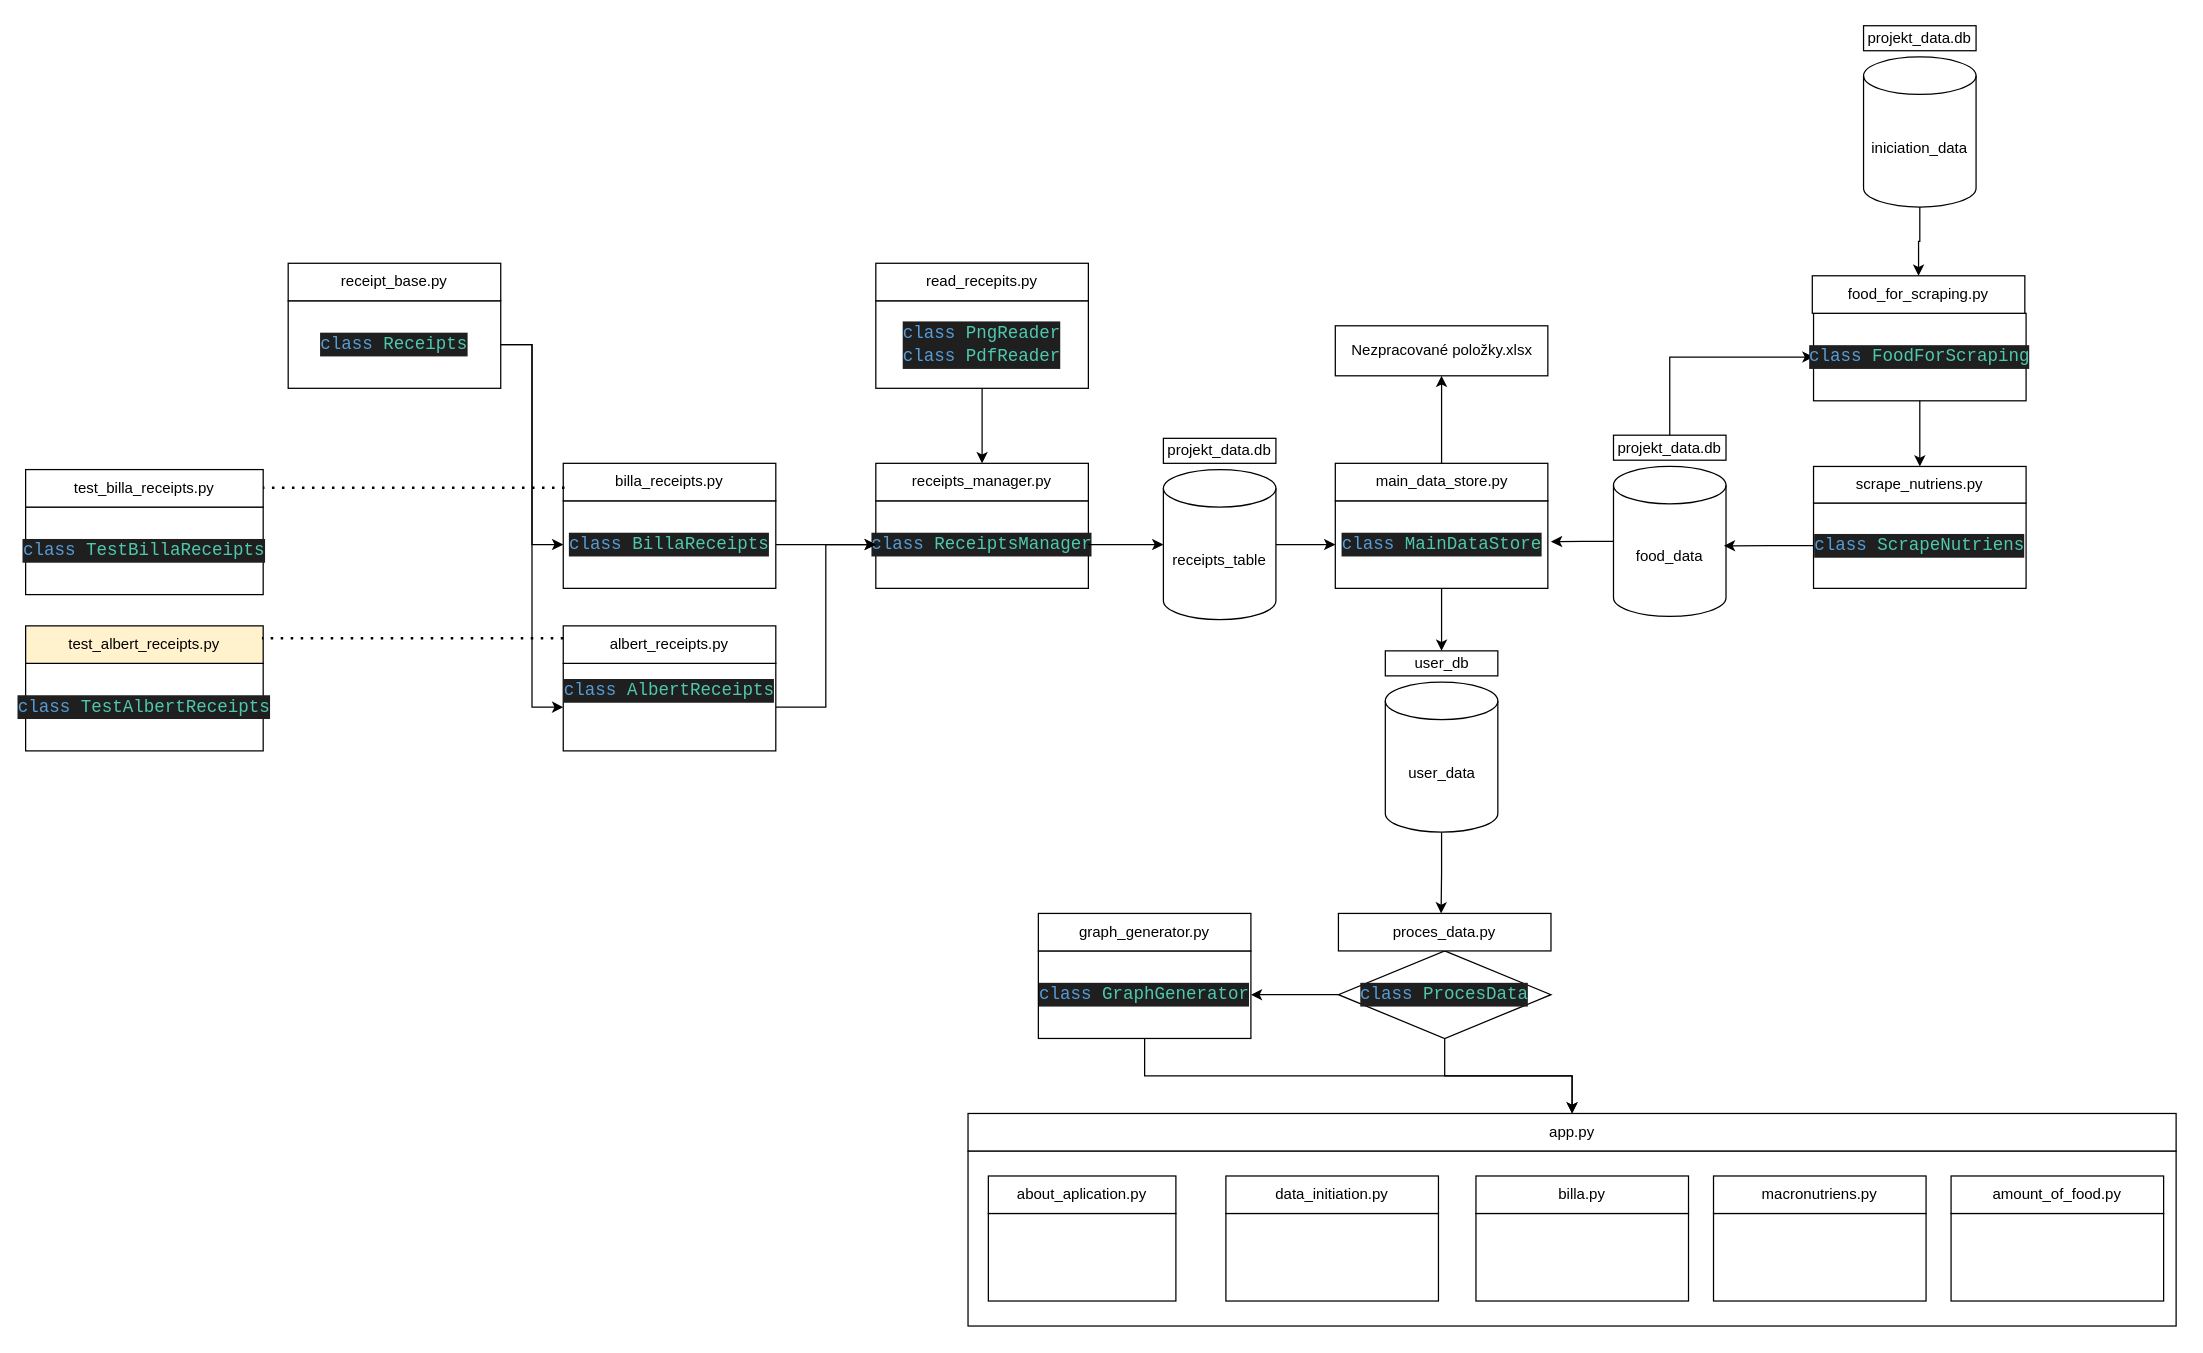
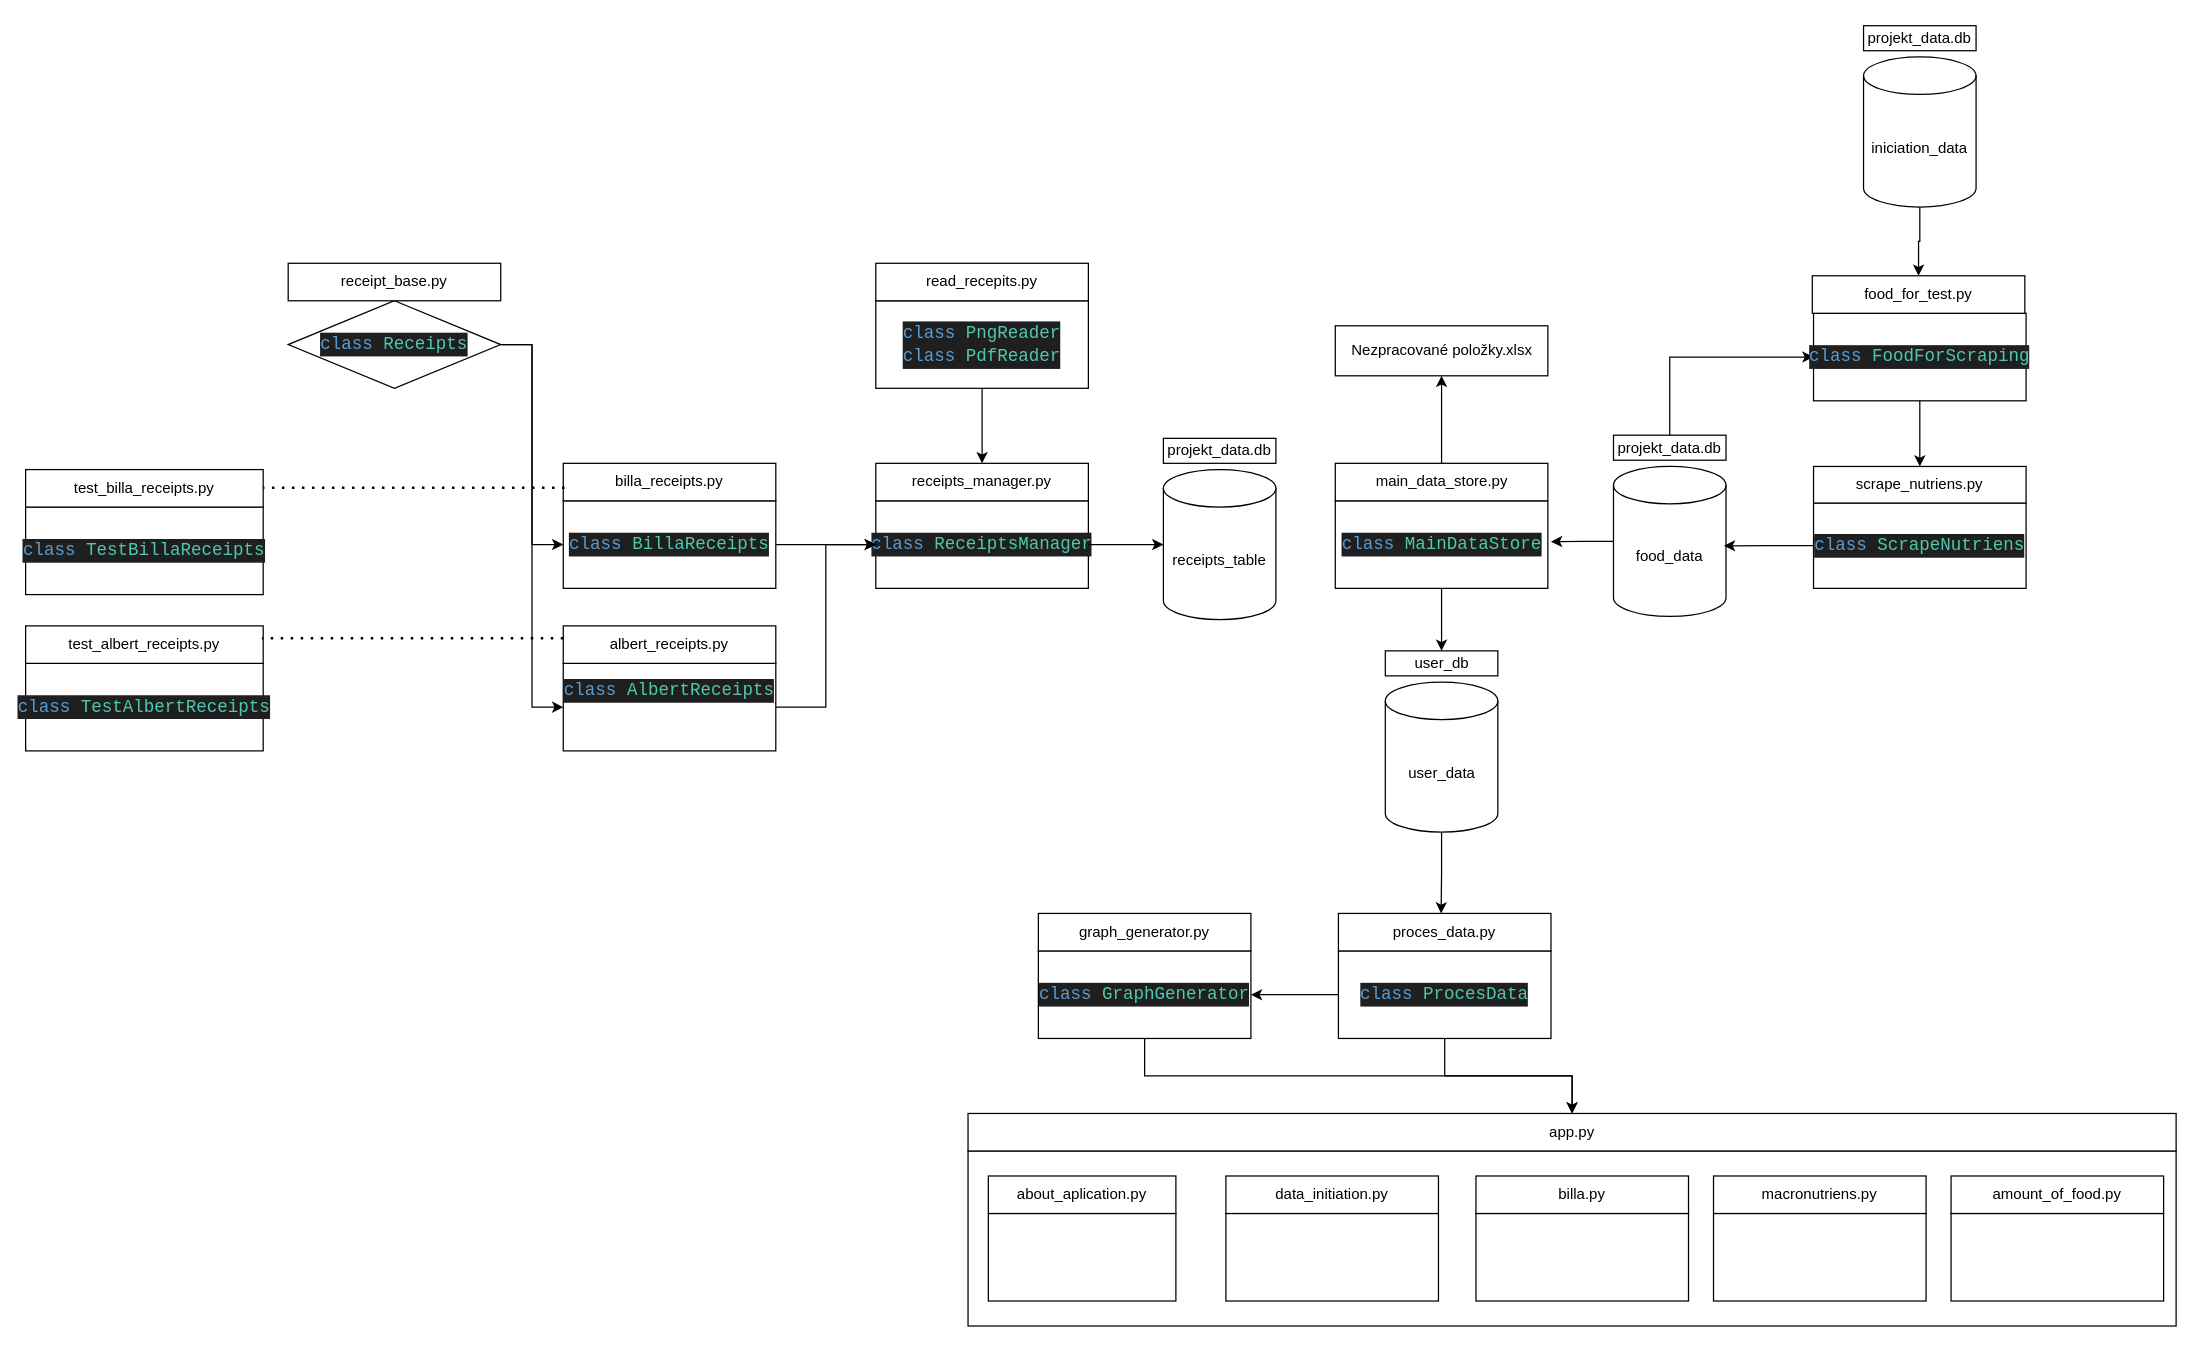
node "food_for_scraping.py": label "food_for_scraping.py" -> "food_for_test.py"
node "class Receipts": shape rectangle -> diamond
edge "receipts_table" -> "class MainDataStore": removed
node "test_albert_receipts.py": fillcolor #fff2cc -> #ffffff
node "class ProcesData": shape diamond -> rectangle
